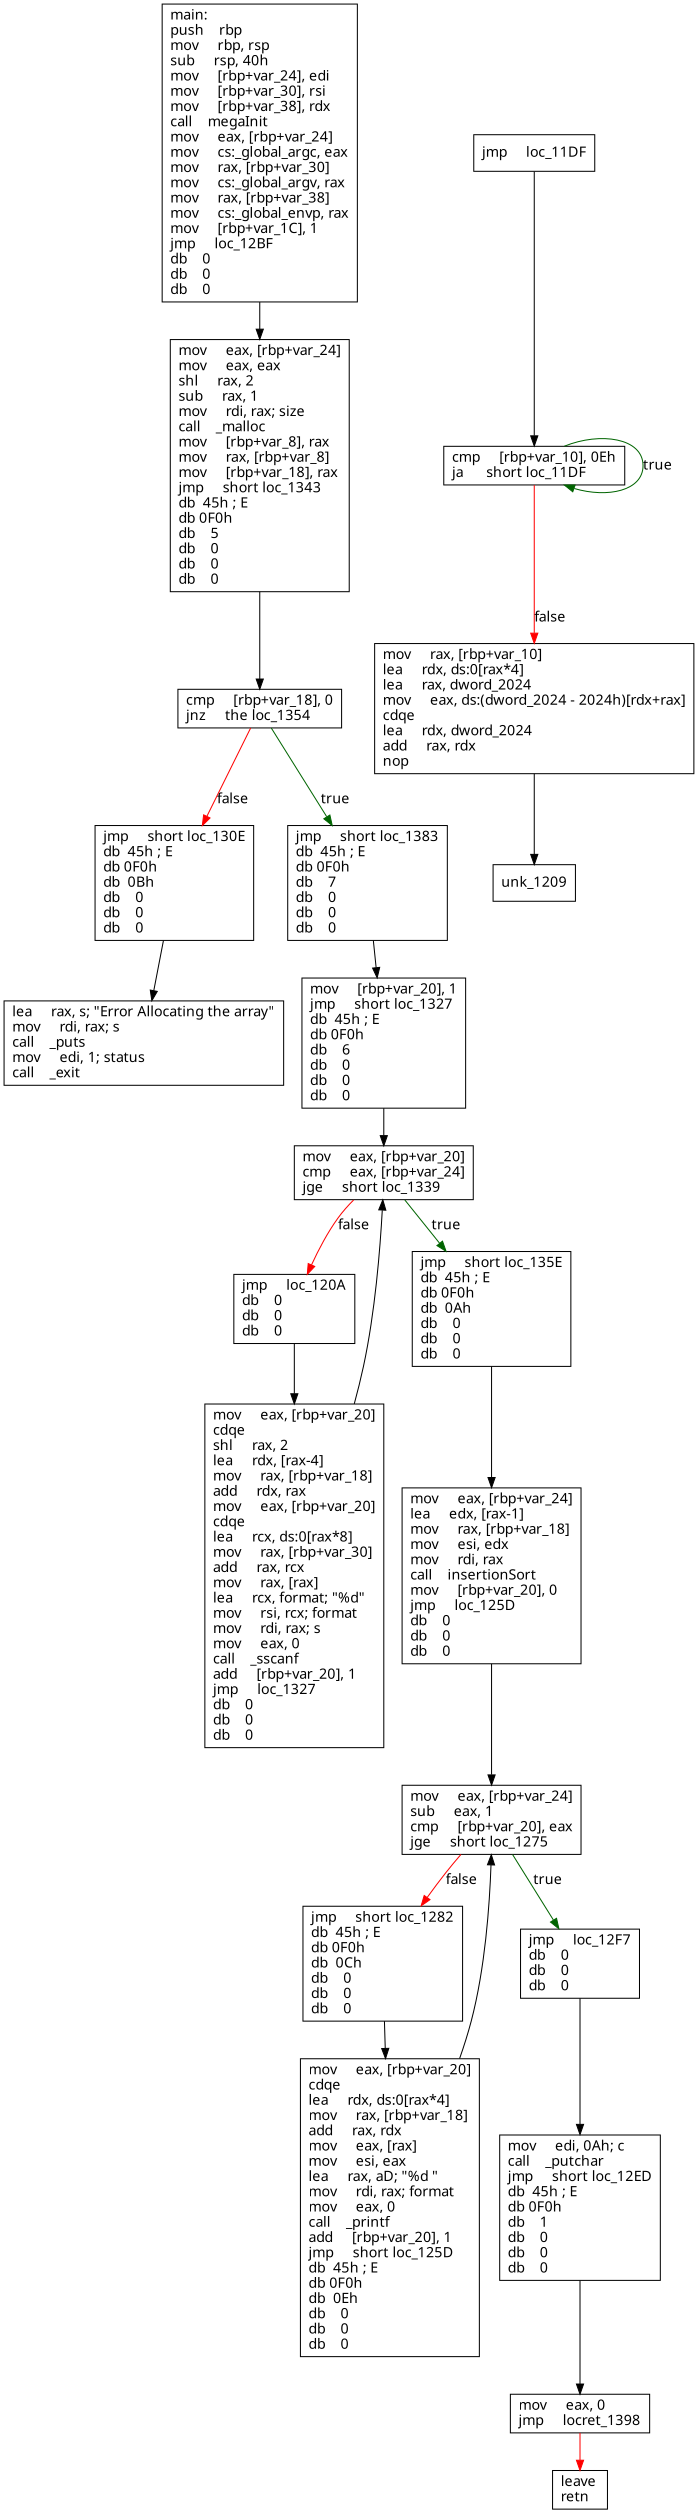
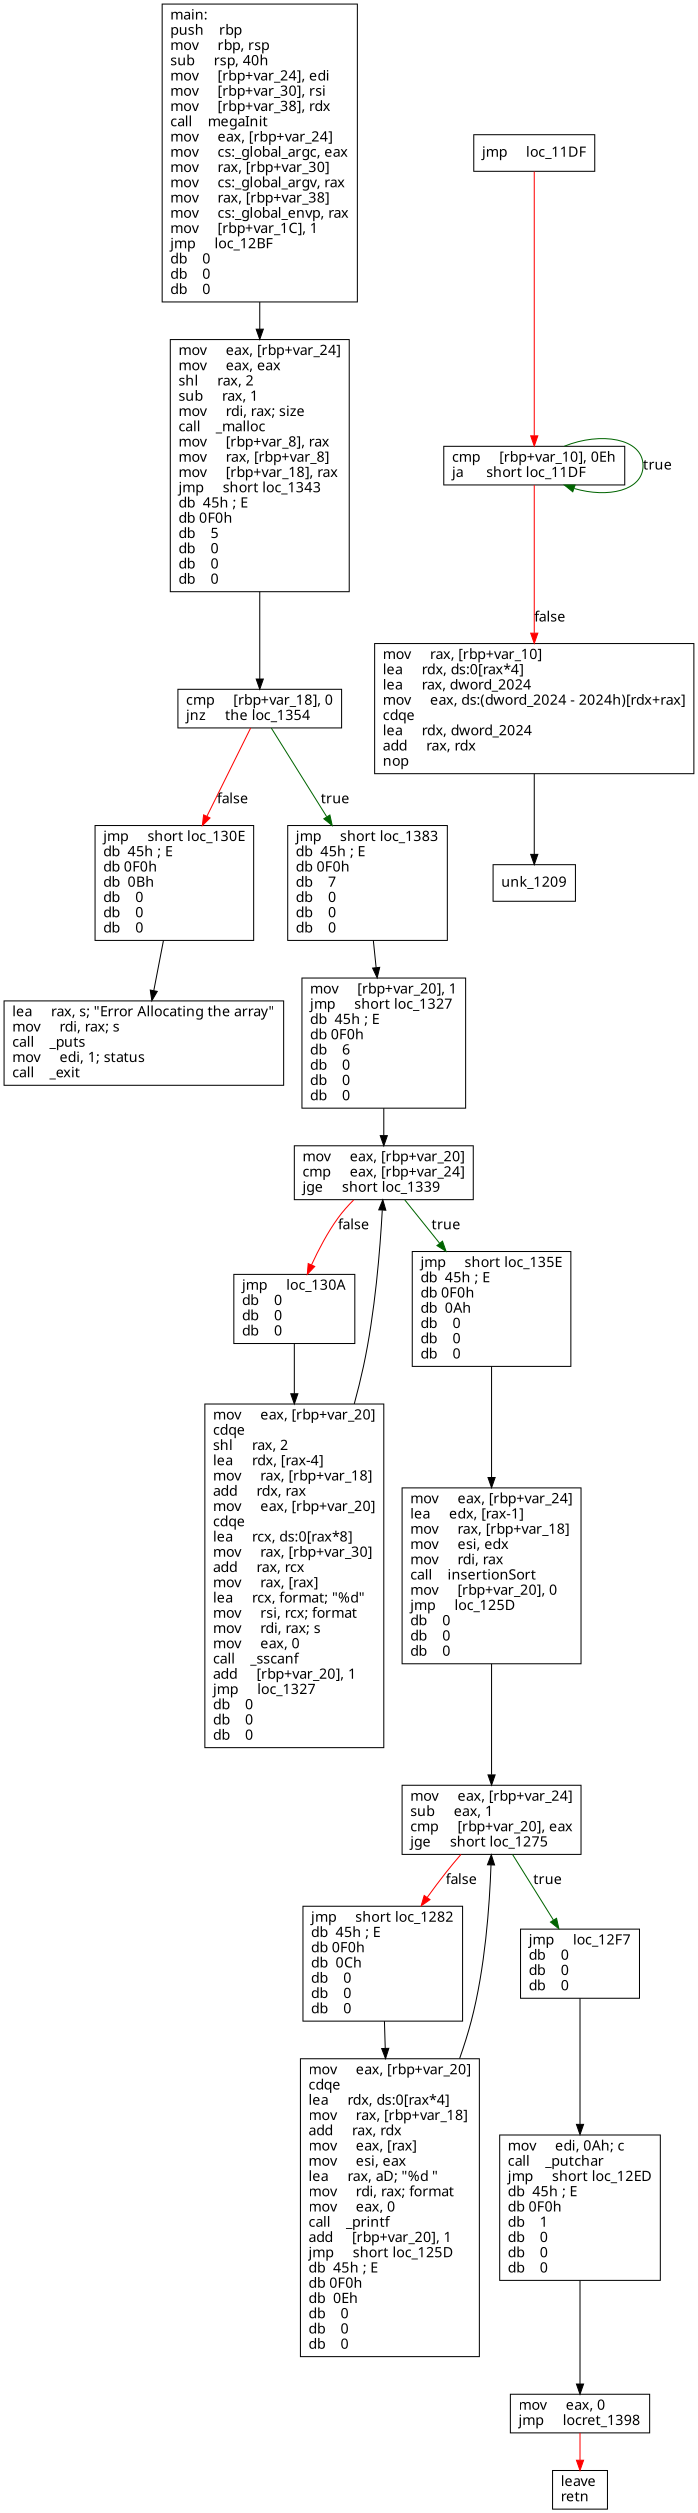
edge "jmp     loc_11DF" -> "cmp     [rbp+var_10], 0Eh ja      short loc_11DF": color black -> red
node "jmp     loc_120A db    0 db    0 db    0": label "jmp     loc_120A db    0 db    0 db    0" -> "jmp     loc_130A db    0 db    0 db    0"
